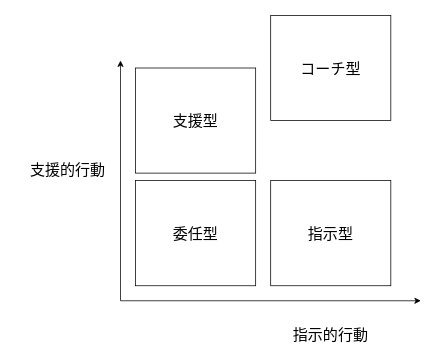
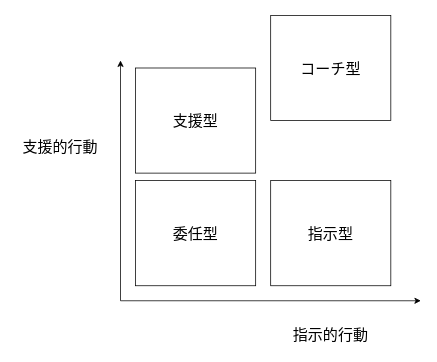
node "支援的行動": moved (68, 169) -> (60, 147)
